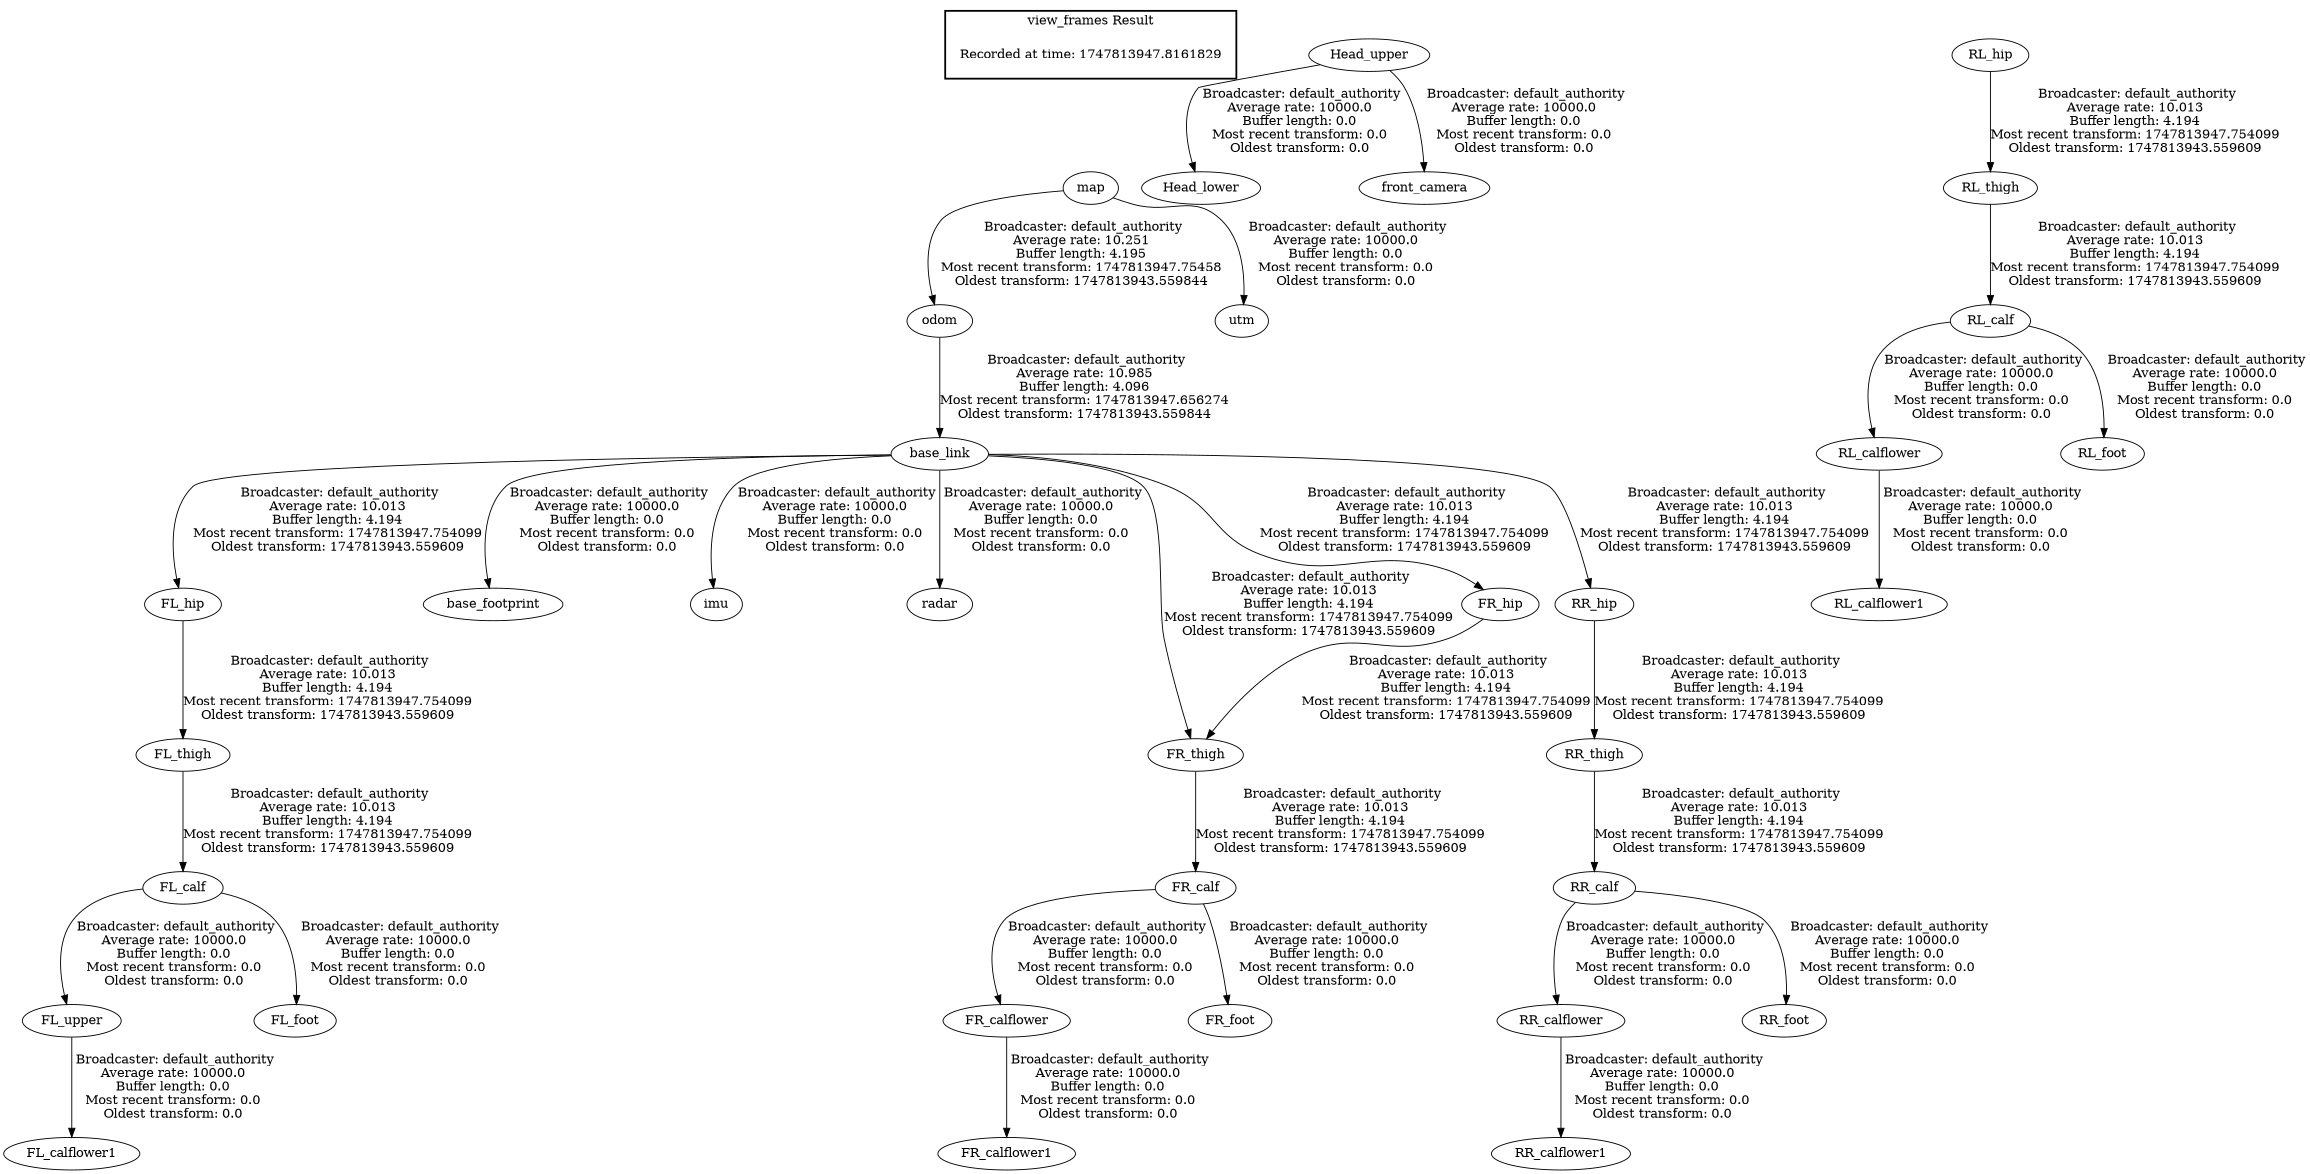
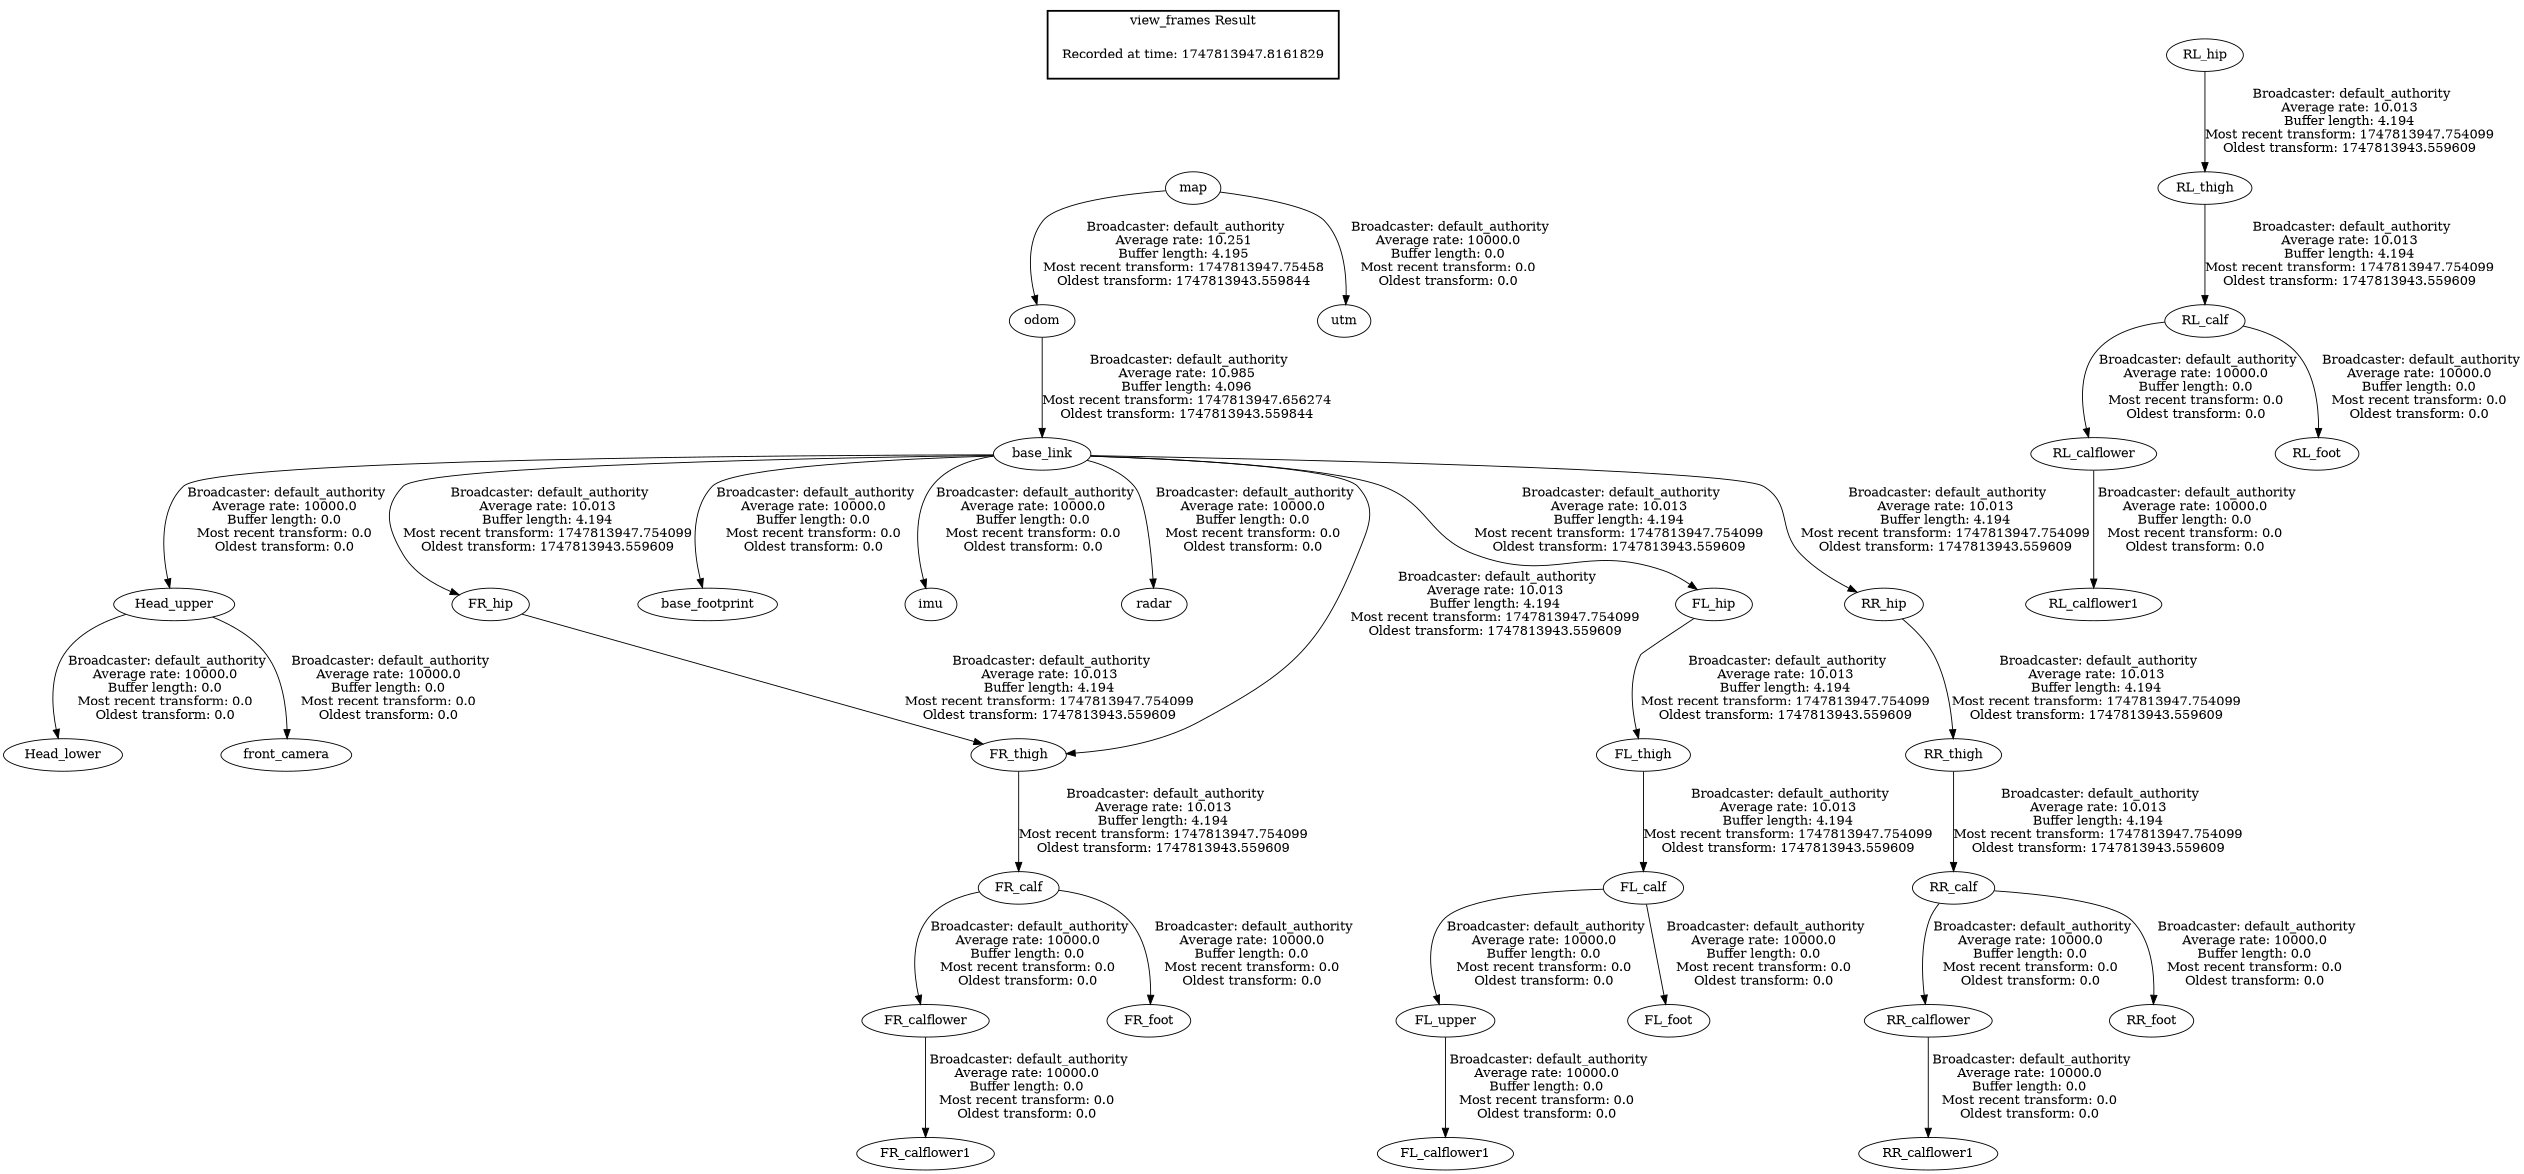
edge "base_link" -> "Head_upper": added, label "Broadcaster: default_authority Average rate: 10000.0 Buffer length: 0.0 Most recent transform: 0.0 Oldest transform: 0.0"
